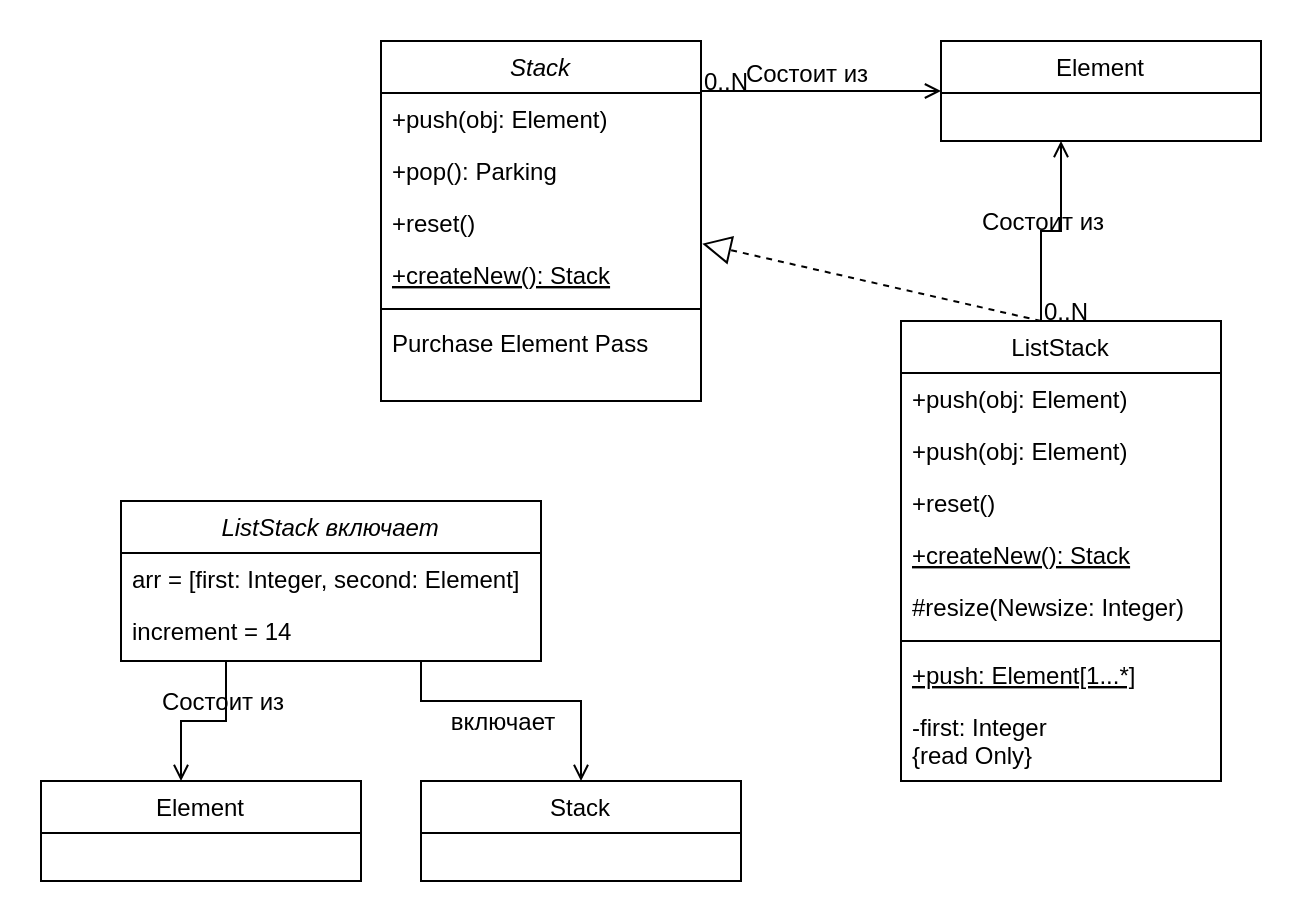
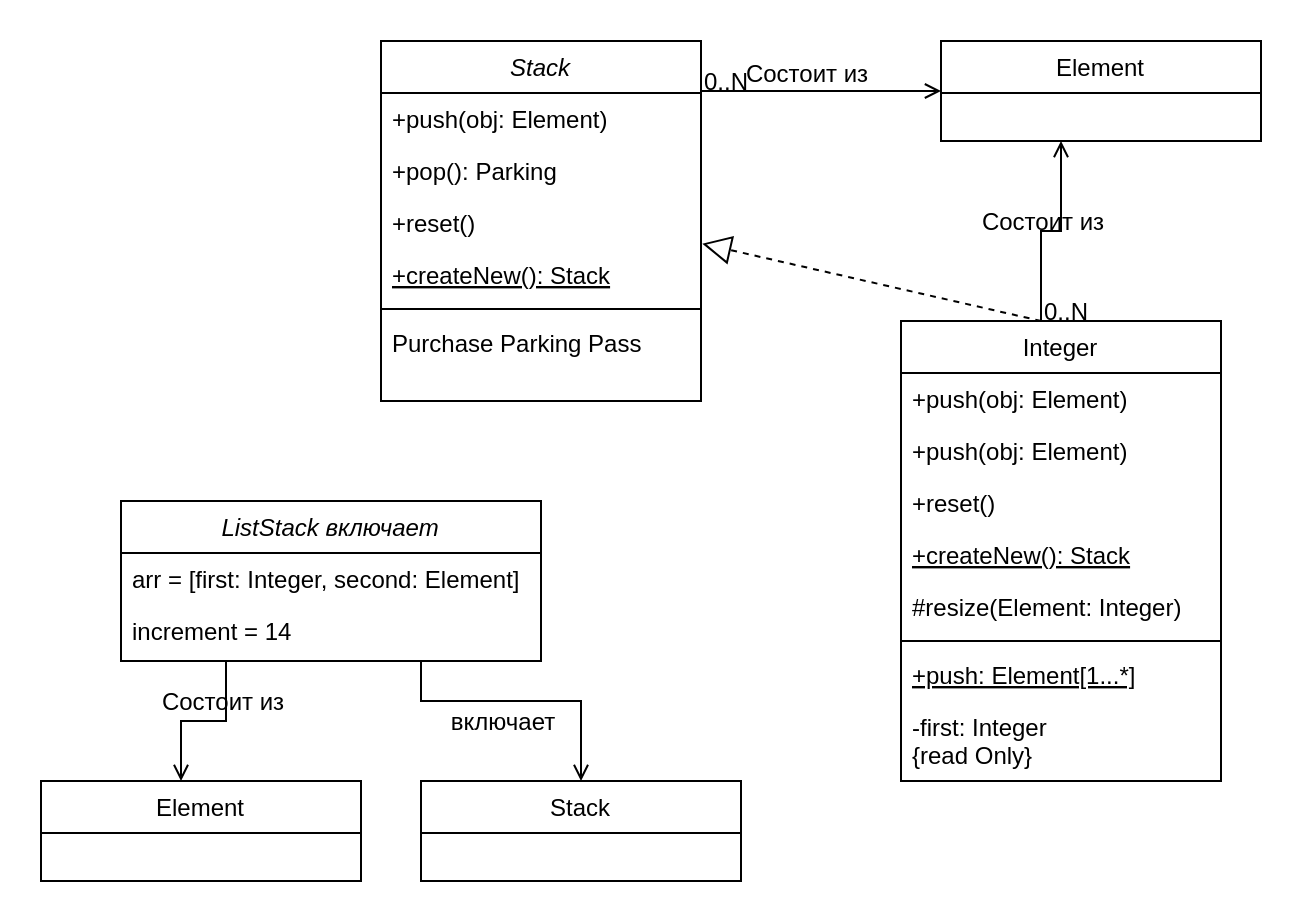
node "Purchase Element Pass": label "Purchase Element Pass" -> "Purchase Parking Pass"
node "ListStack": label "ListStack" -> "Integer"
node "#resize(Newsize: Integer)": label "#resize(Newsize: Integer)" -> "#resize(Element: Integer)"
